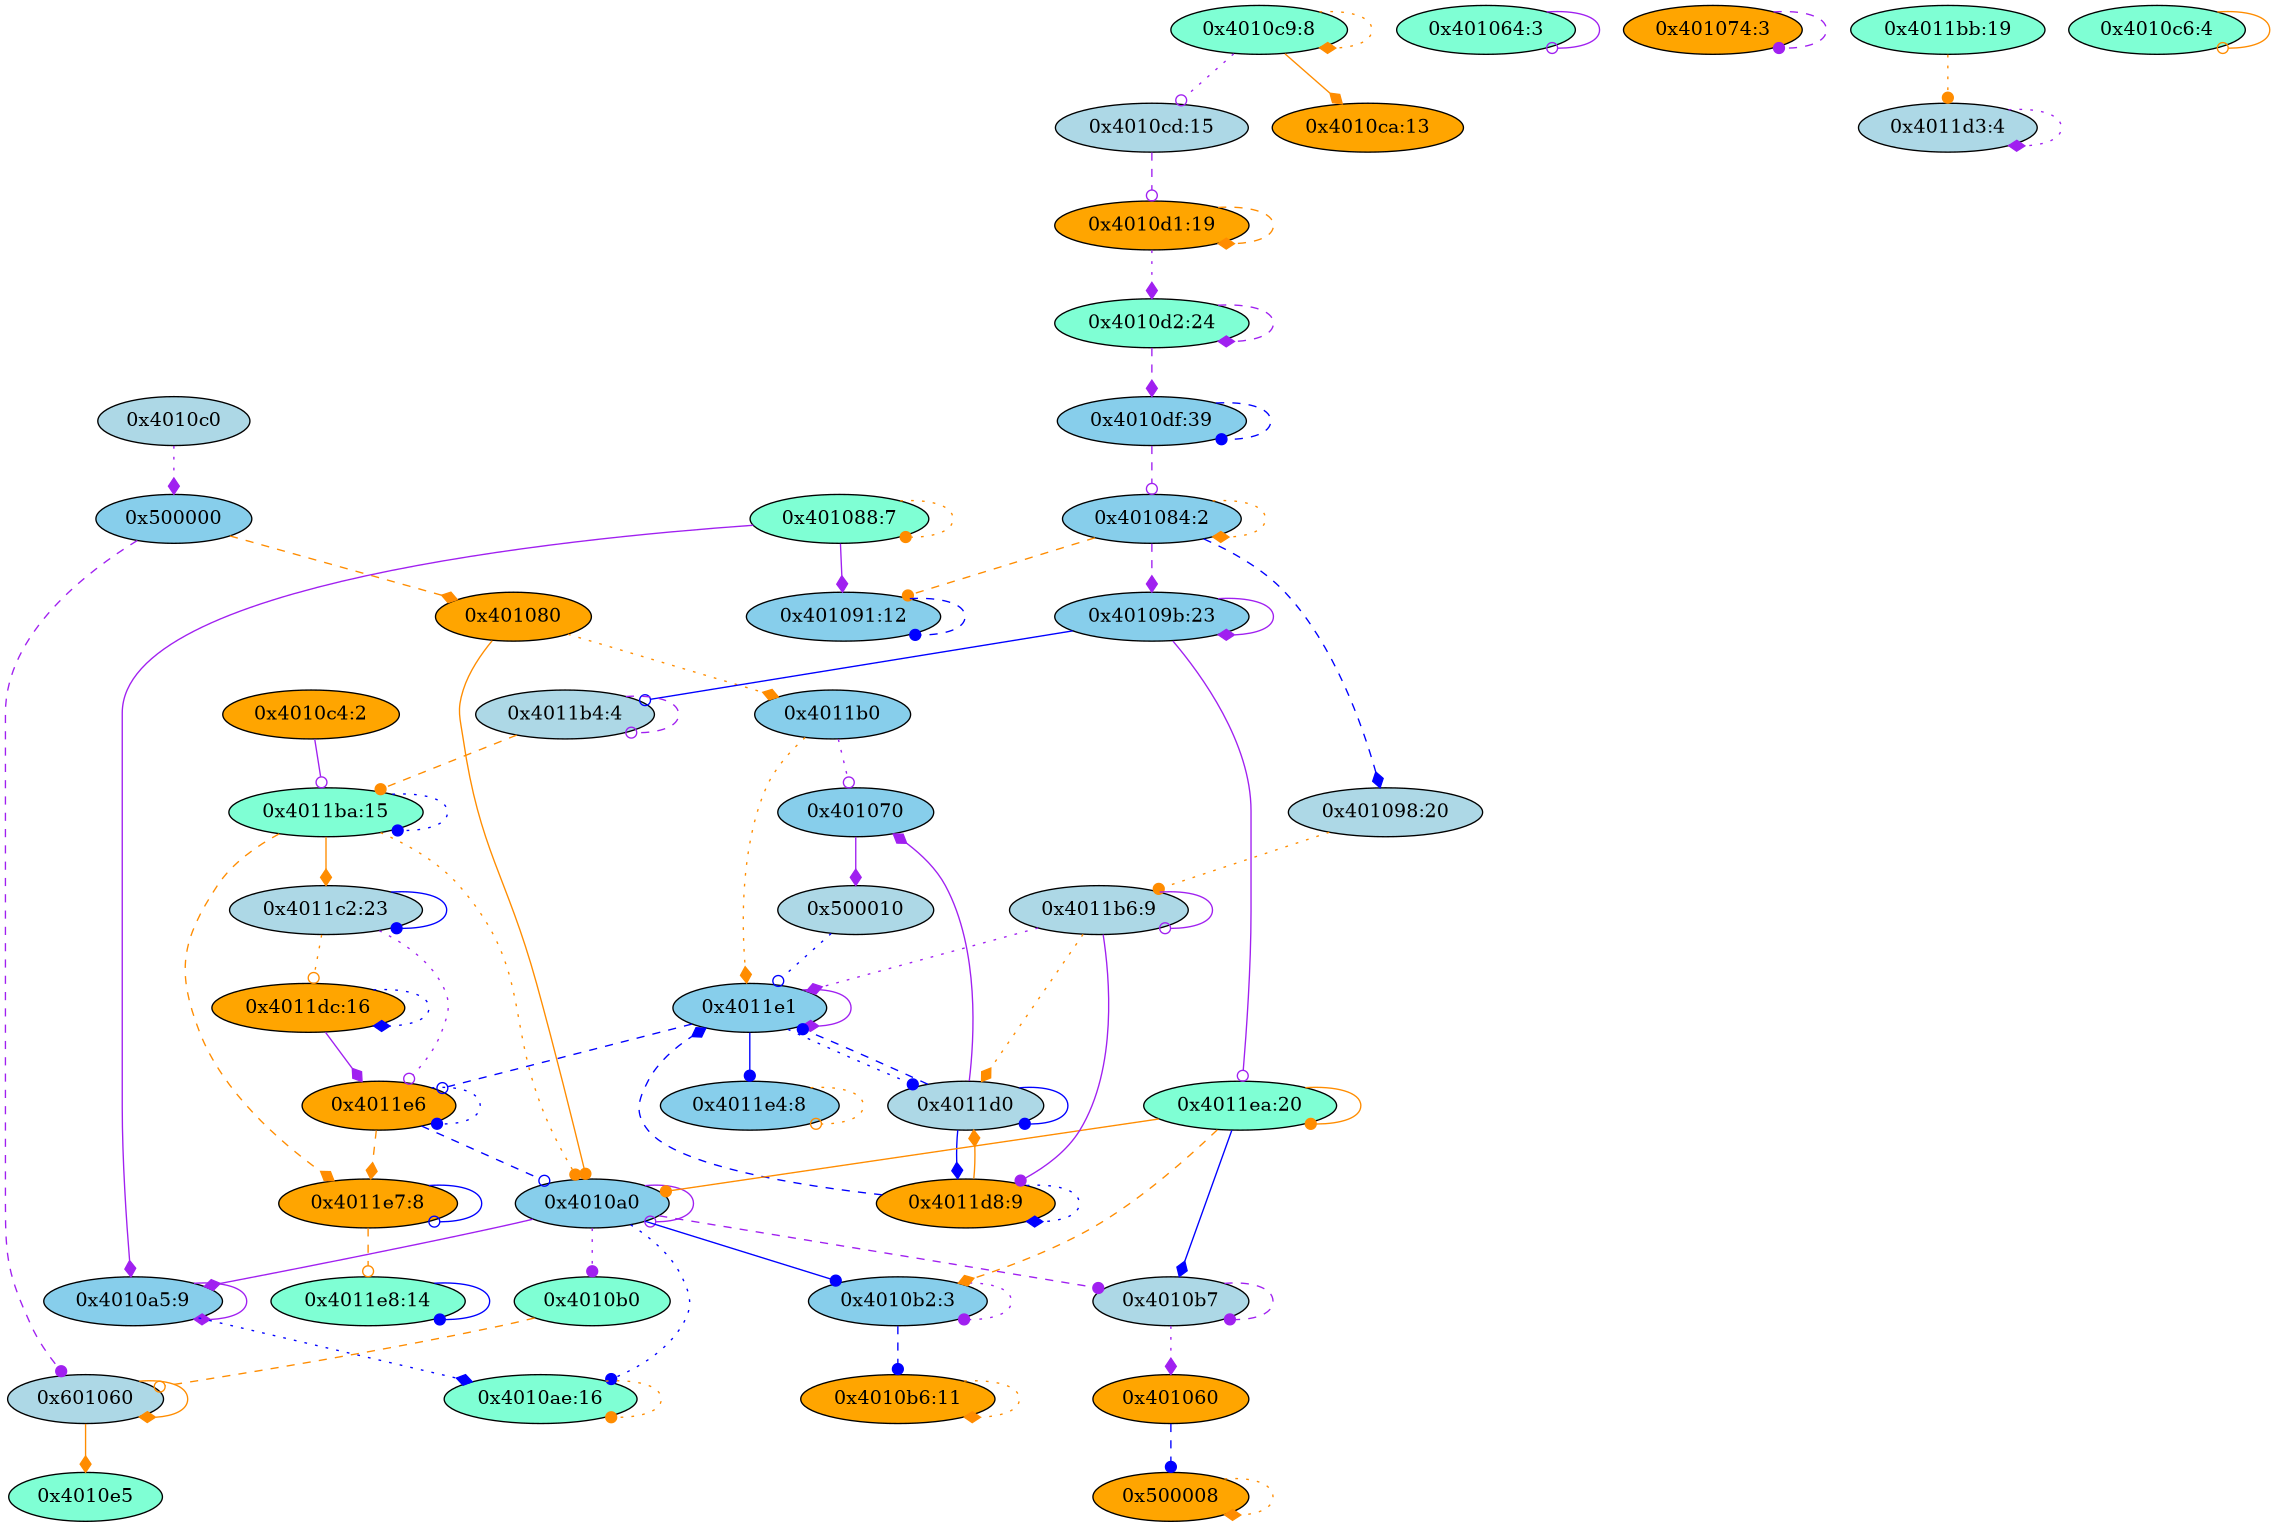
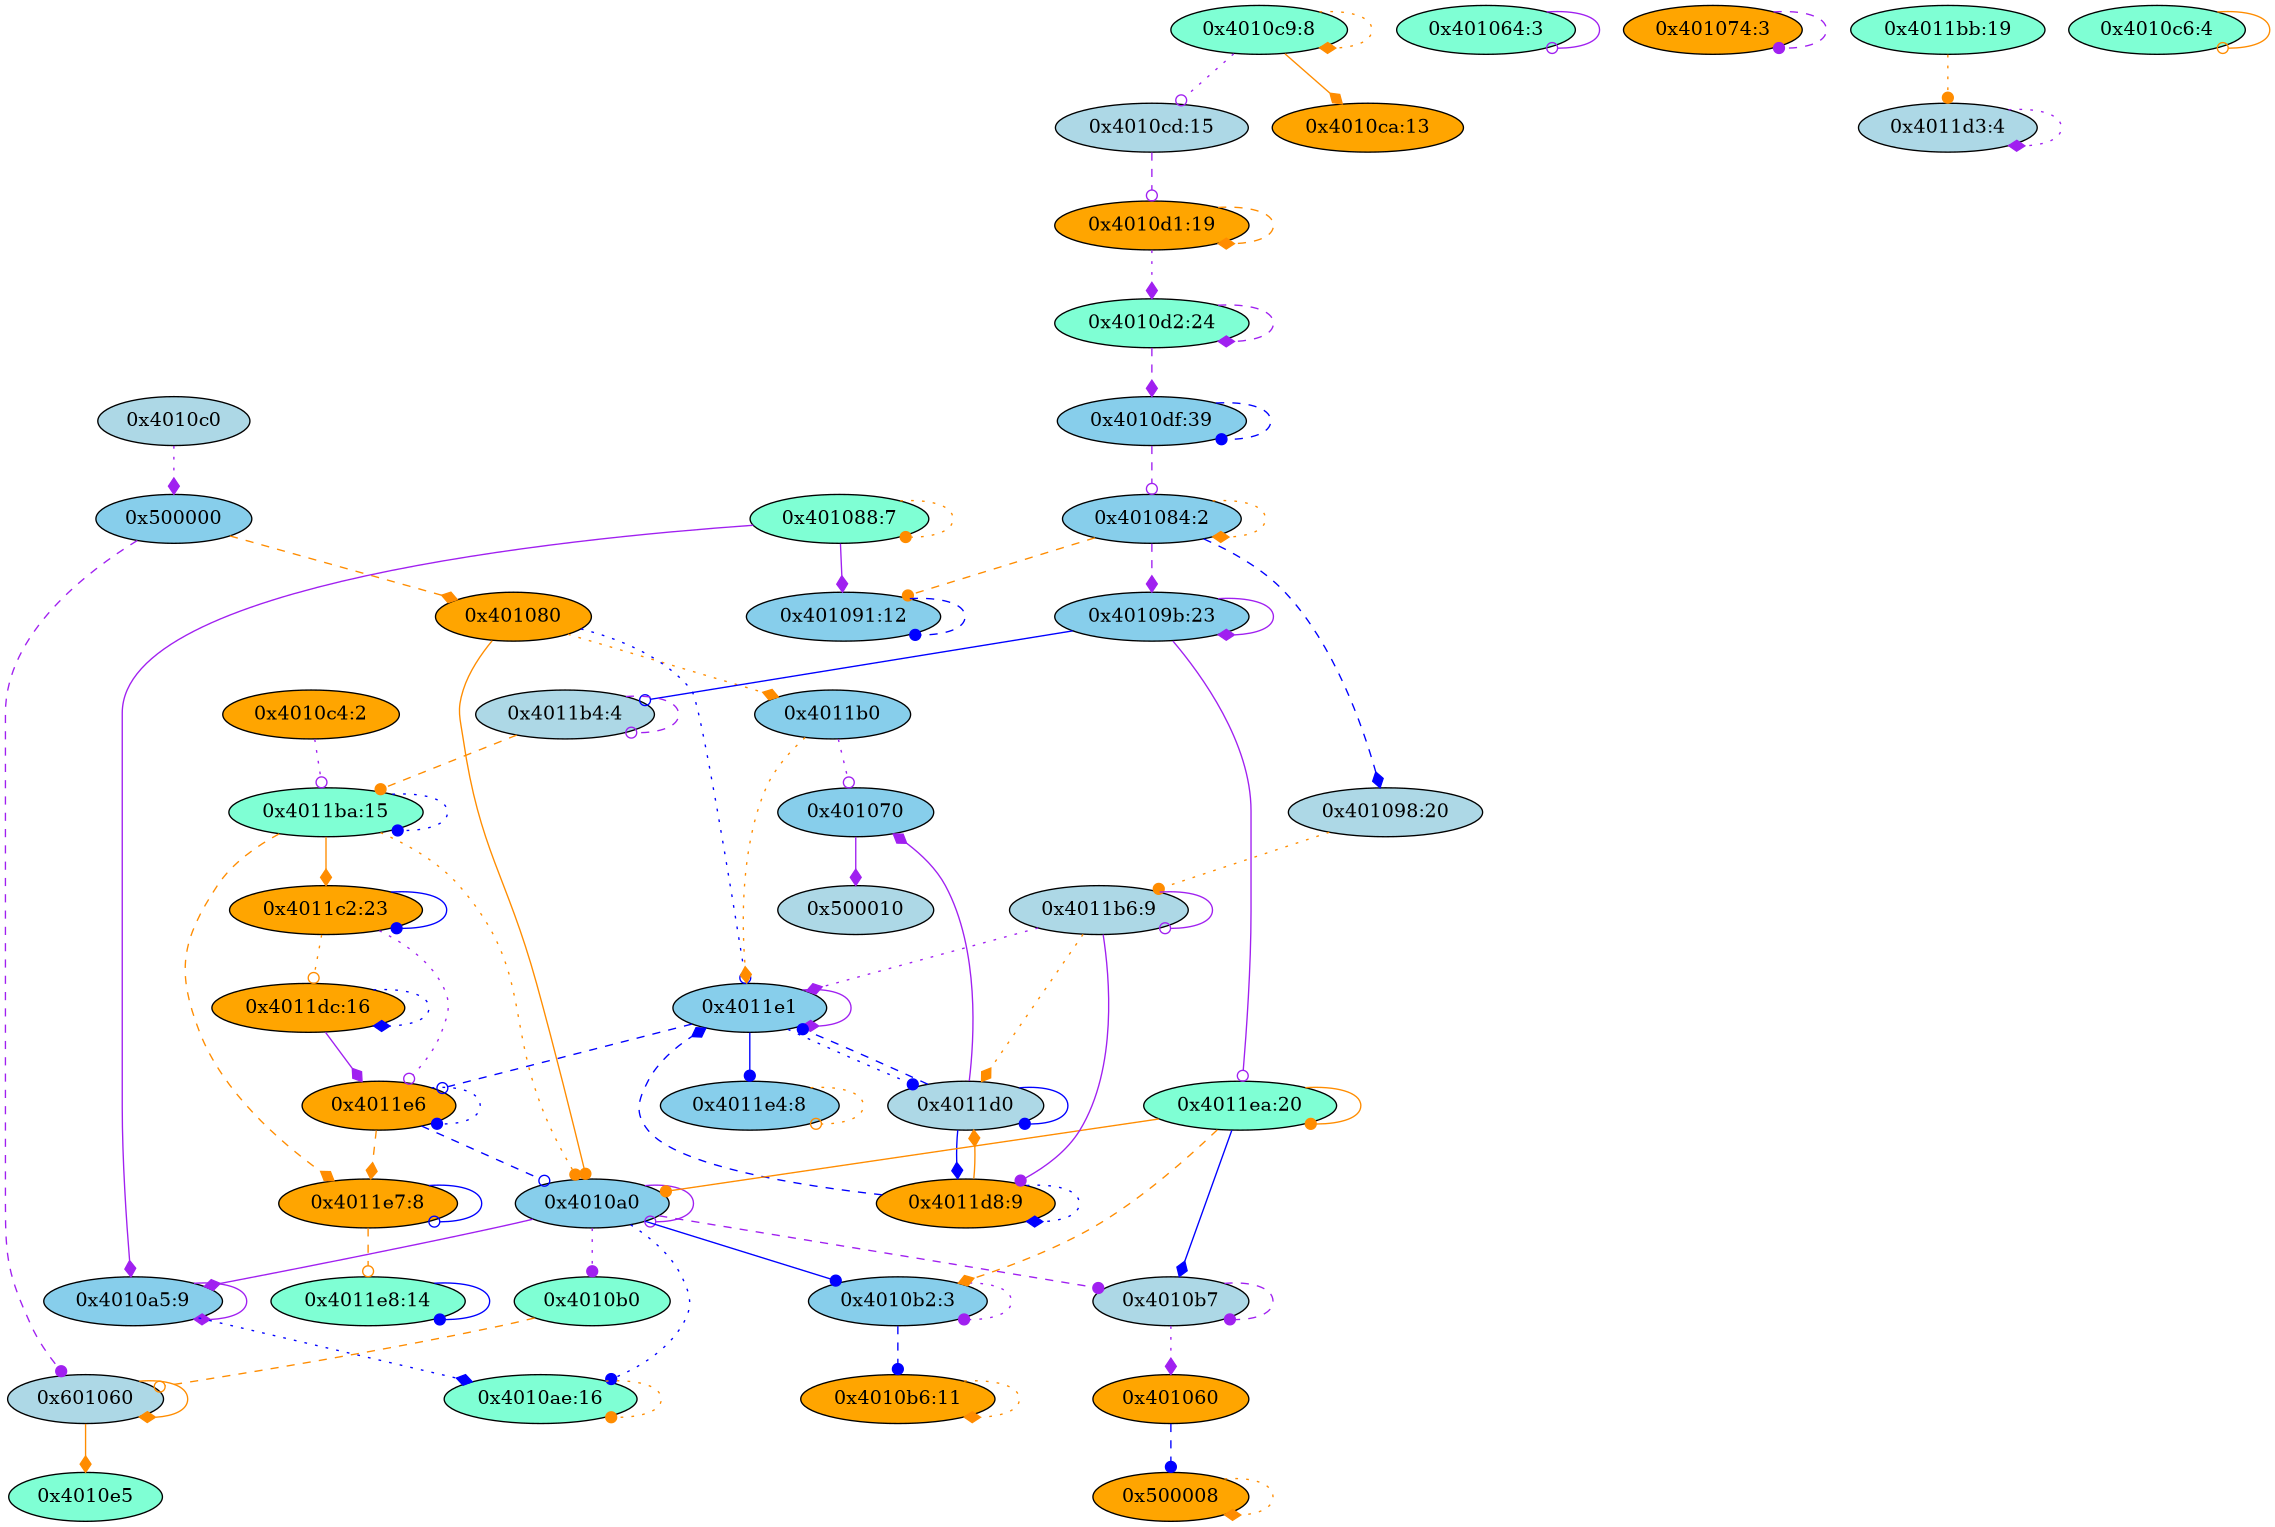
edge "0x4010c4:2" -> "0x4011ba:15": style solid -> dotted
node "0x4011c2:23": fillcolor lightblue -> orange
edge "0x500010" -> "0x4011e1": now "0x401080" -> "0x4011e1"
